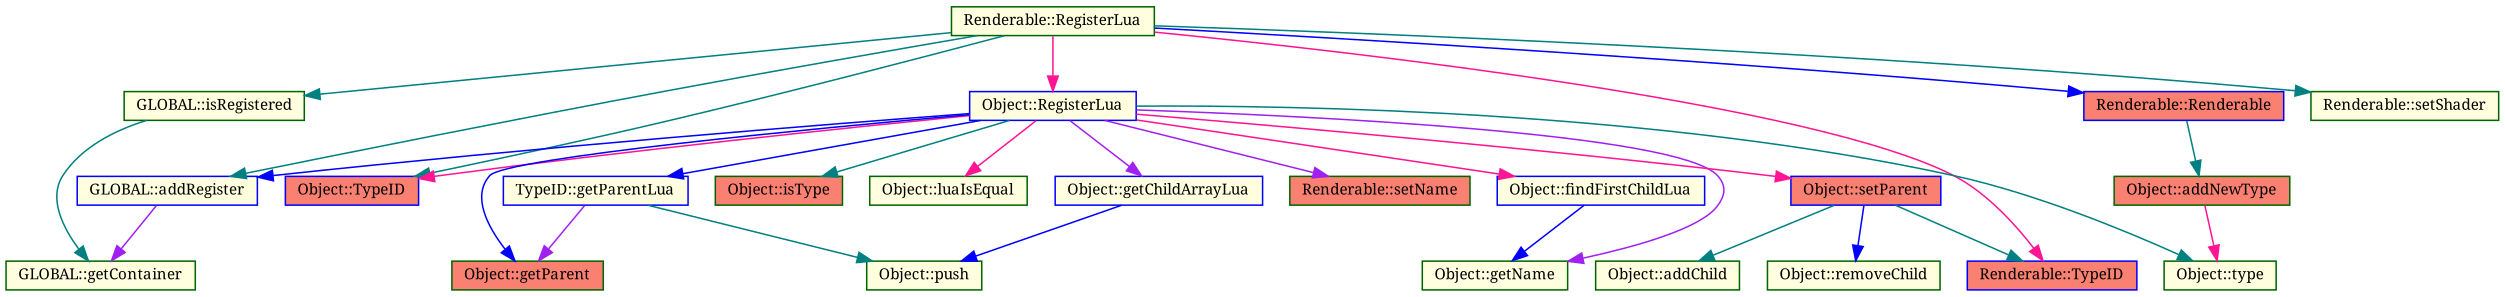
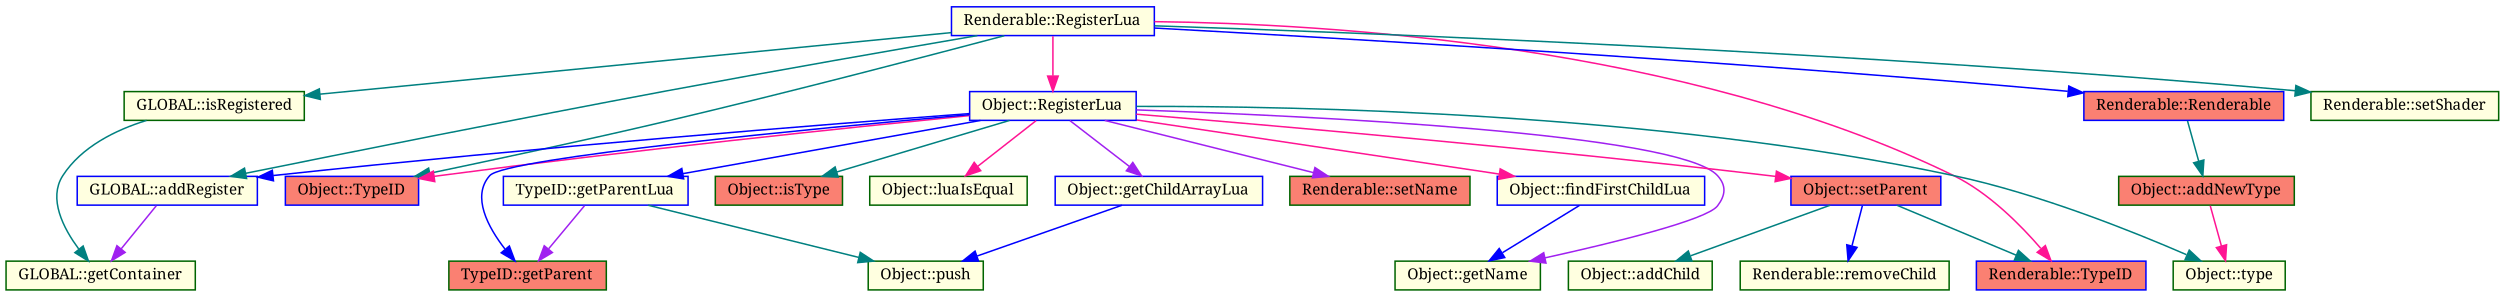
node "Renderable::RegisterLua": color darkgreen -> blue
node "Object::getParent": label "Object::getParent" -> "TypeID::getParent"
node "Object::removeChild": label "Object::removeChild" -> "Renderable::removeChild"
